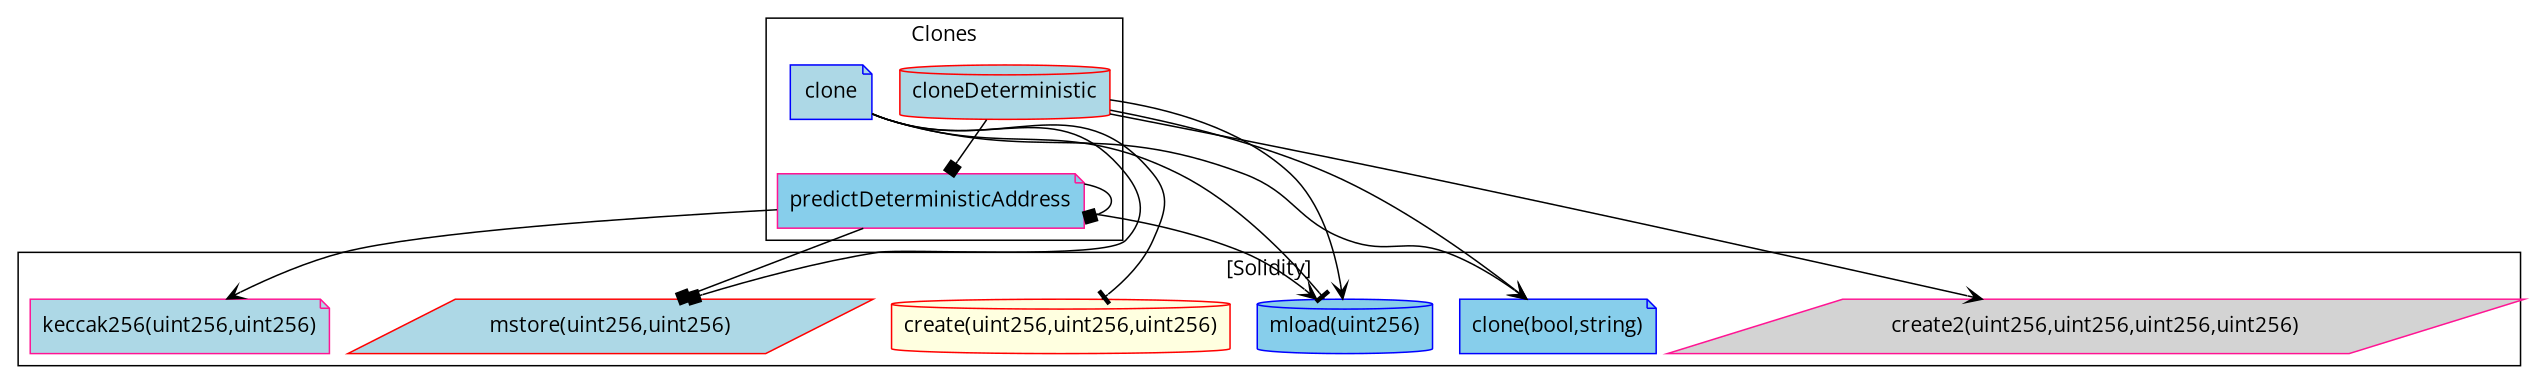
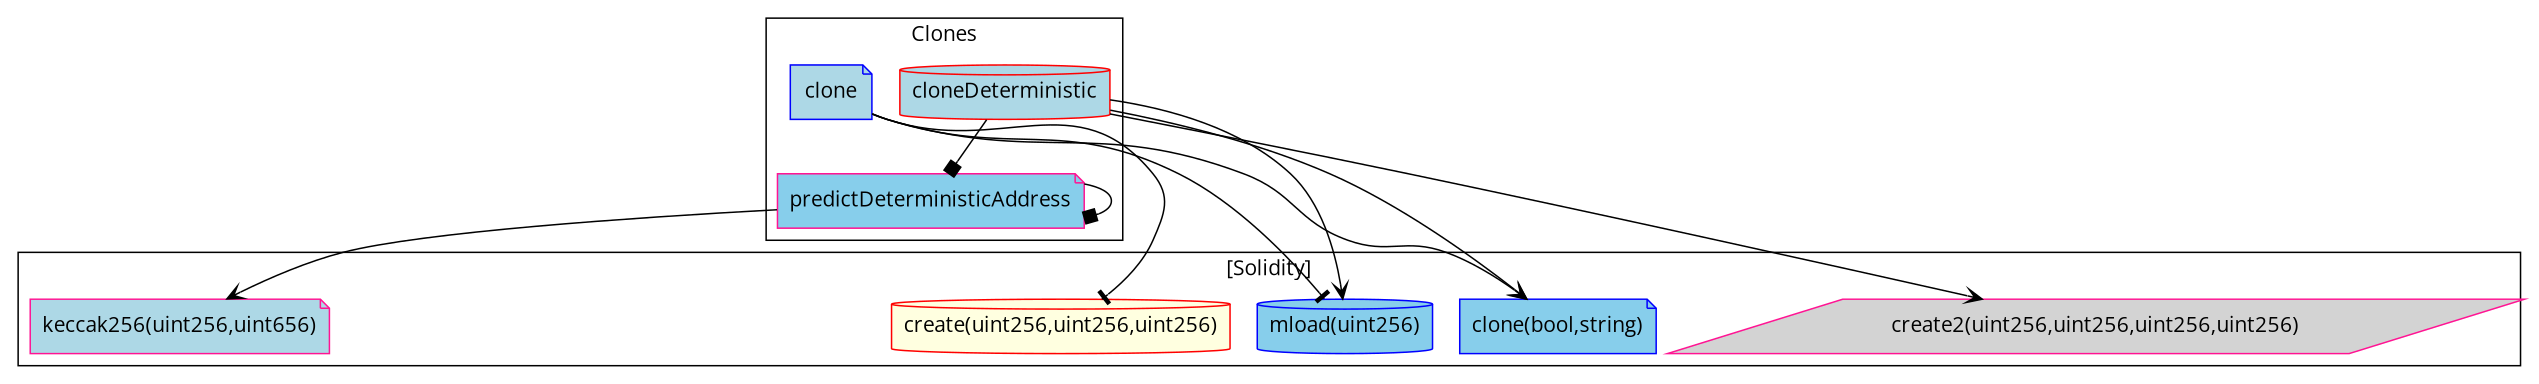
edge "predictDeterministicAddress" -> "mload(uint256)": removed
node "keccak256(uint256,uint256)": label "keccak256(uint256,uint256)" -> "keccak256(uint256,uint656)"
node "mstore(uint256,uint256)": removed
